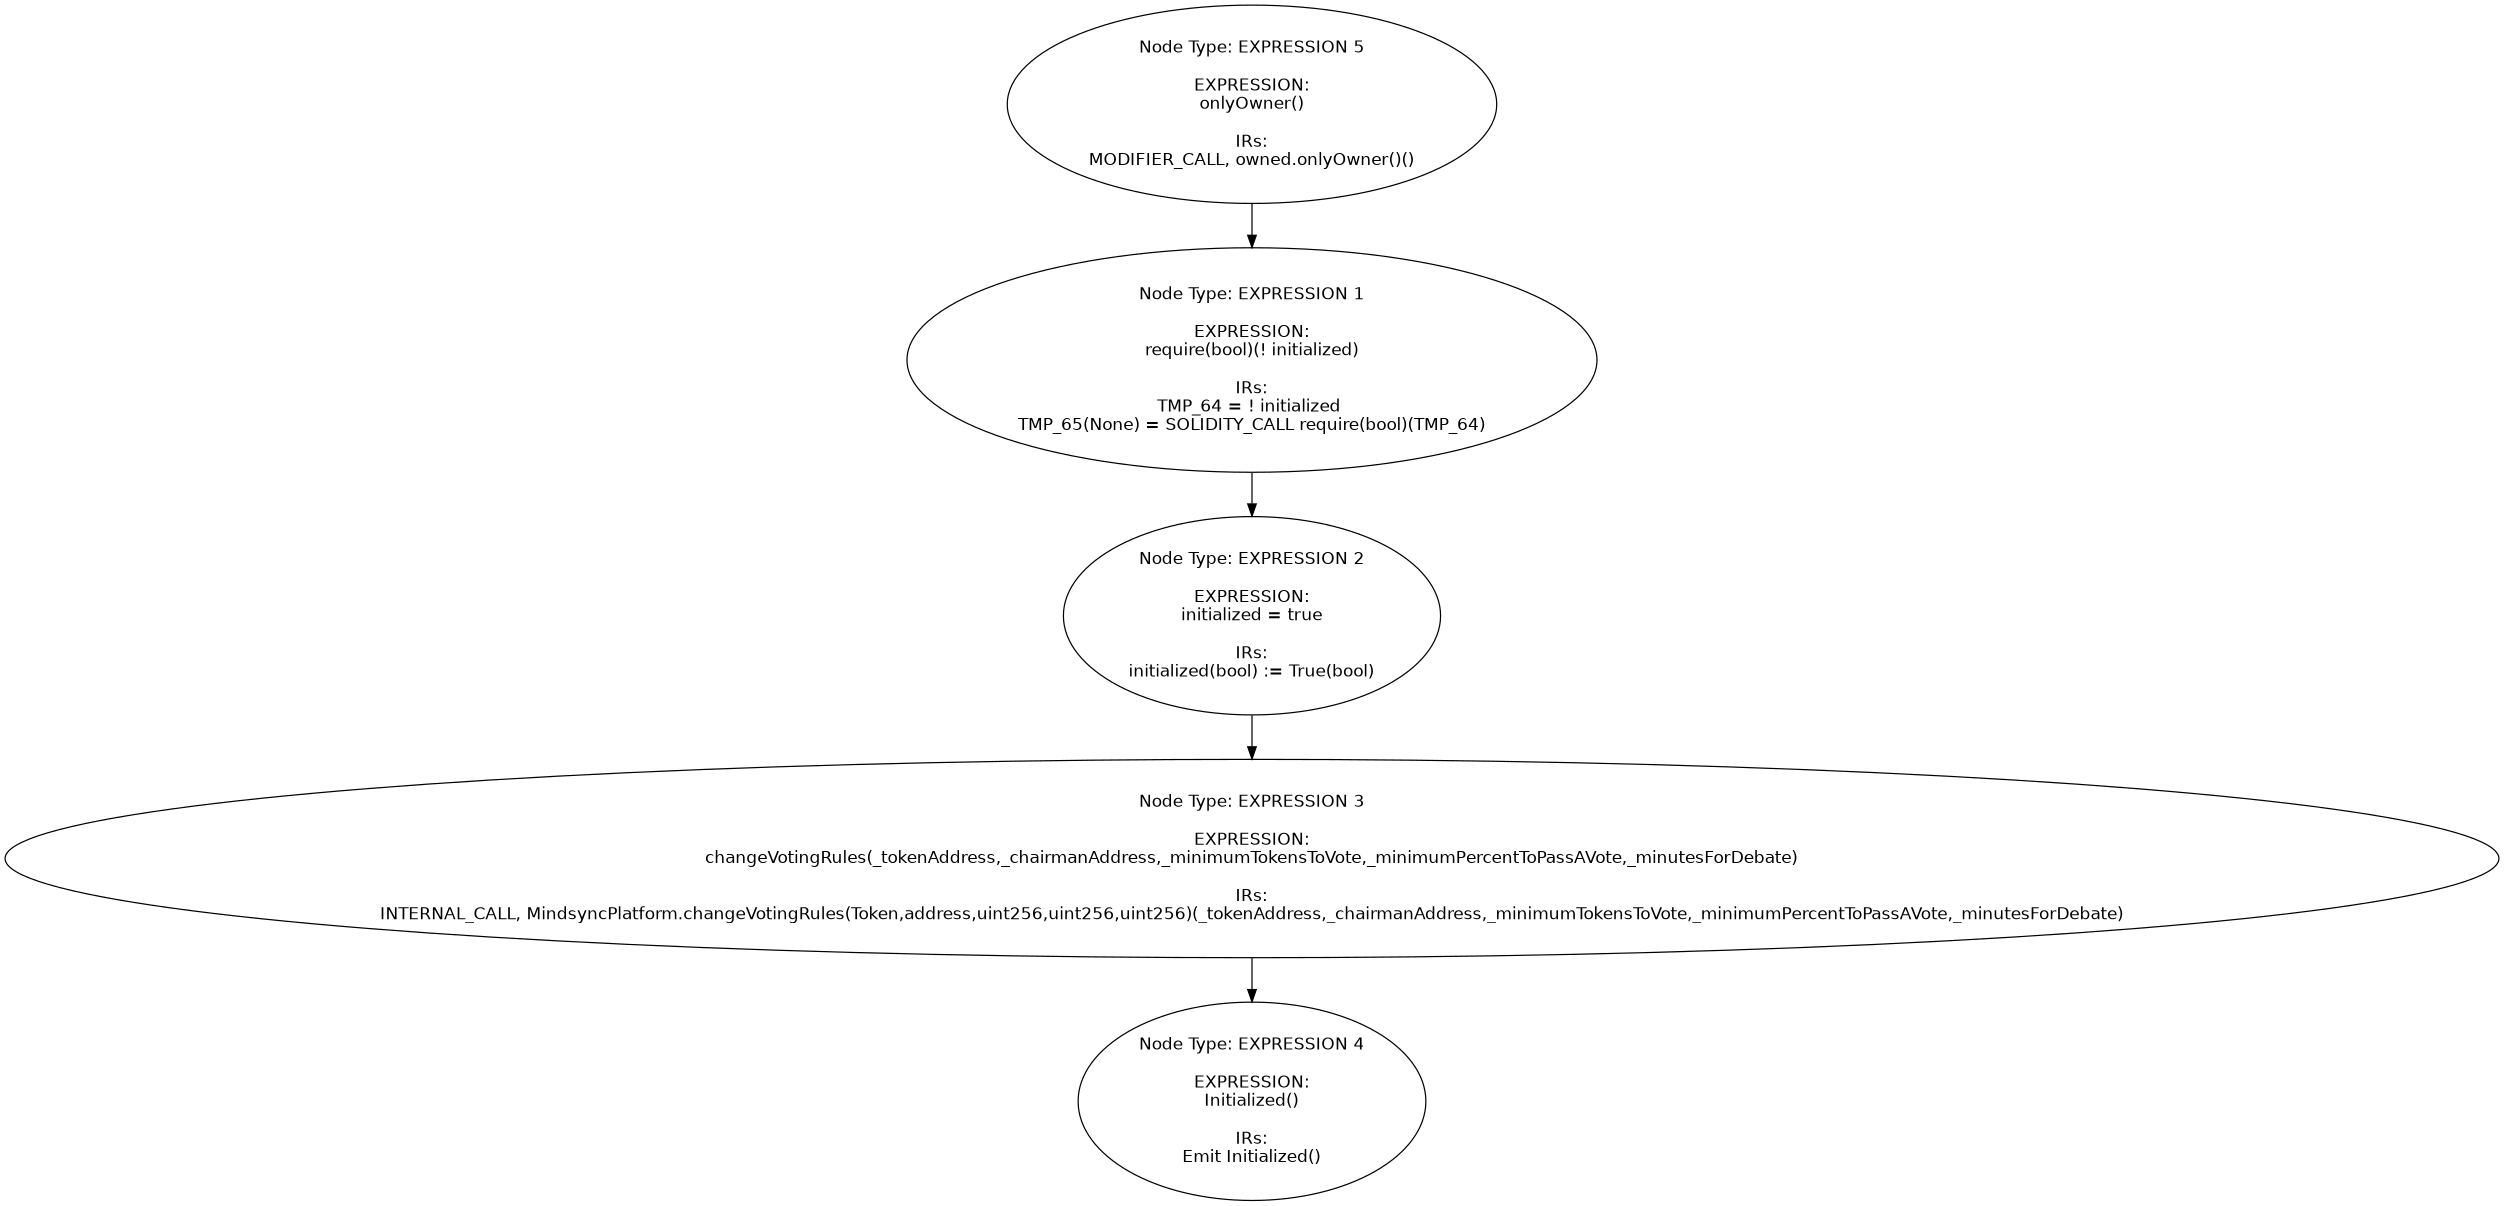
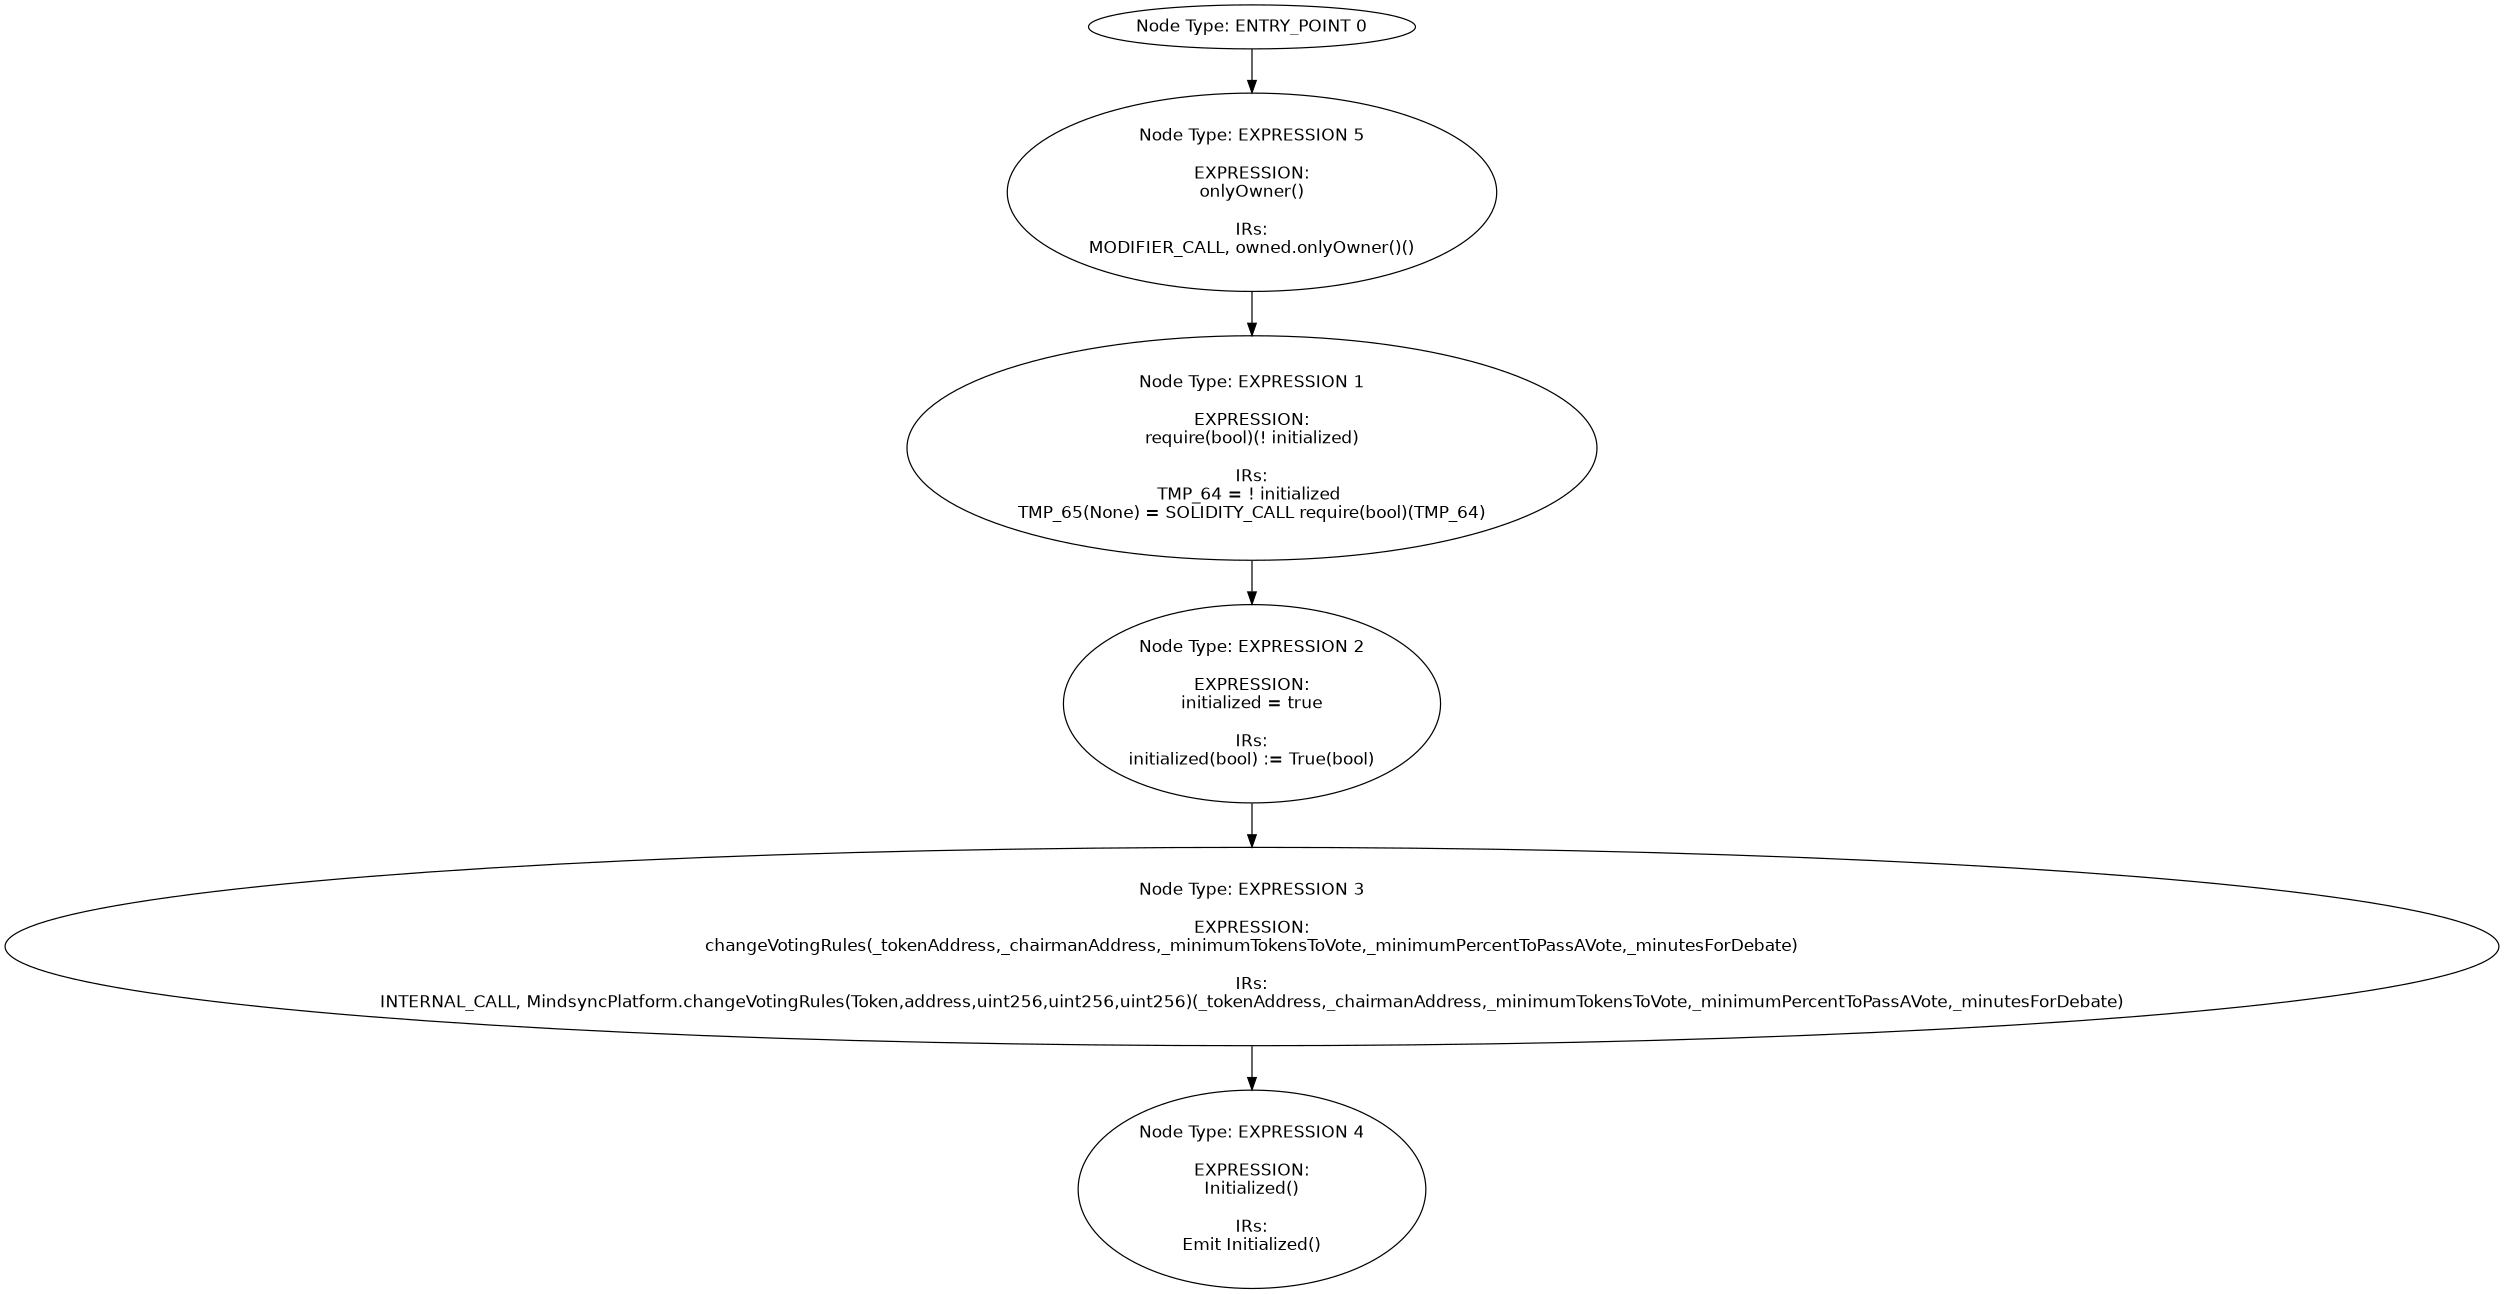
node "Node Type: ENTRY_POINT 0": added
